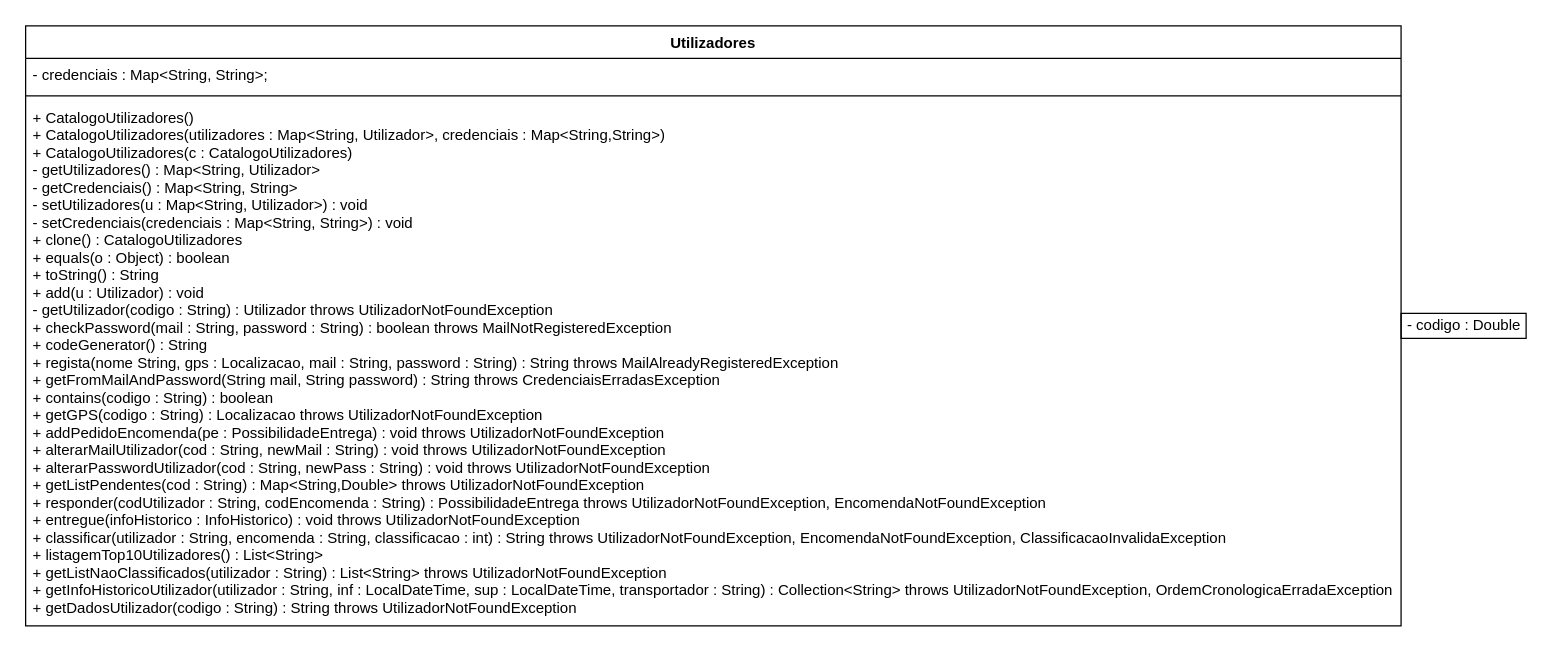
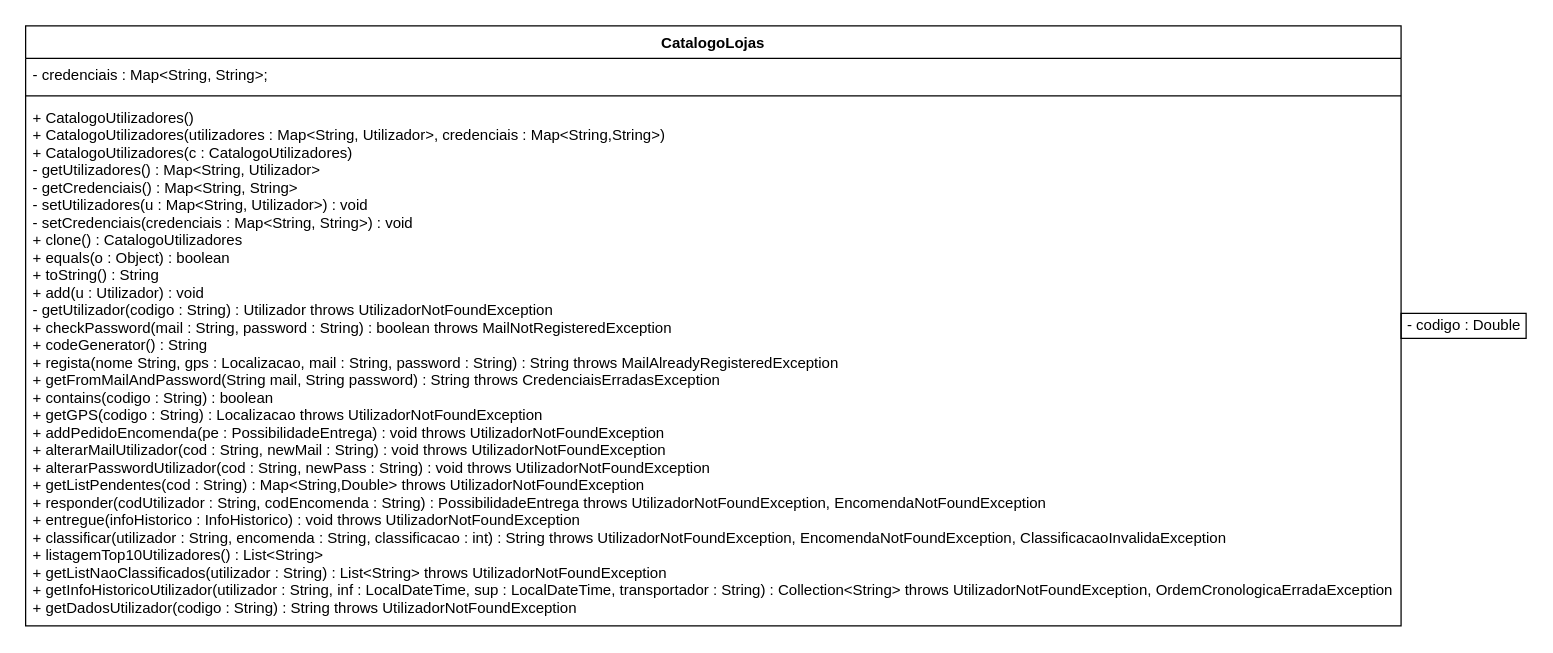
node "Utilizadores": label "Utilizadores" -> "CatalogoLojas"
